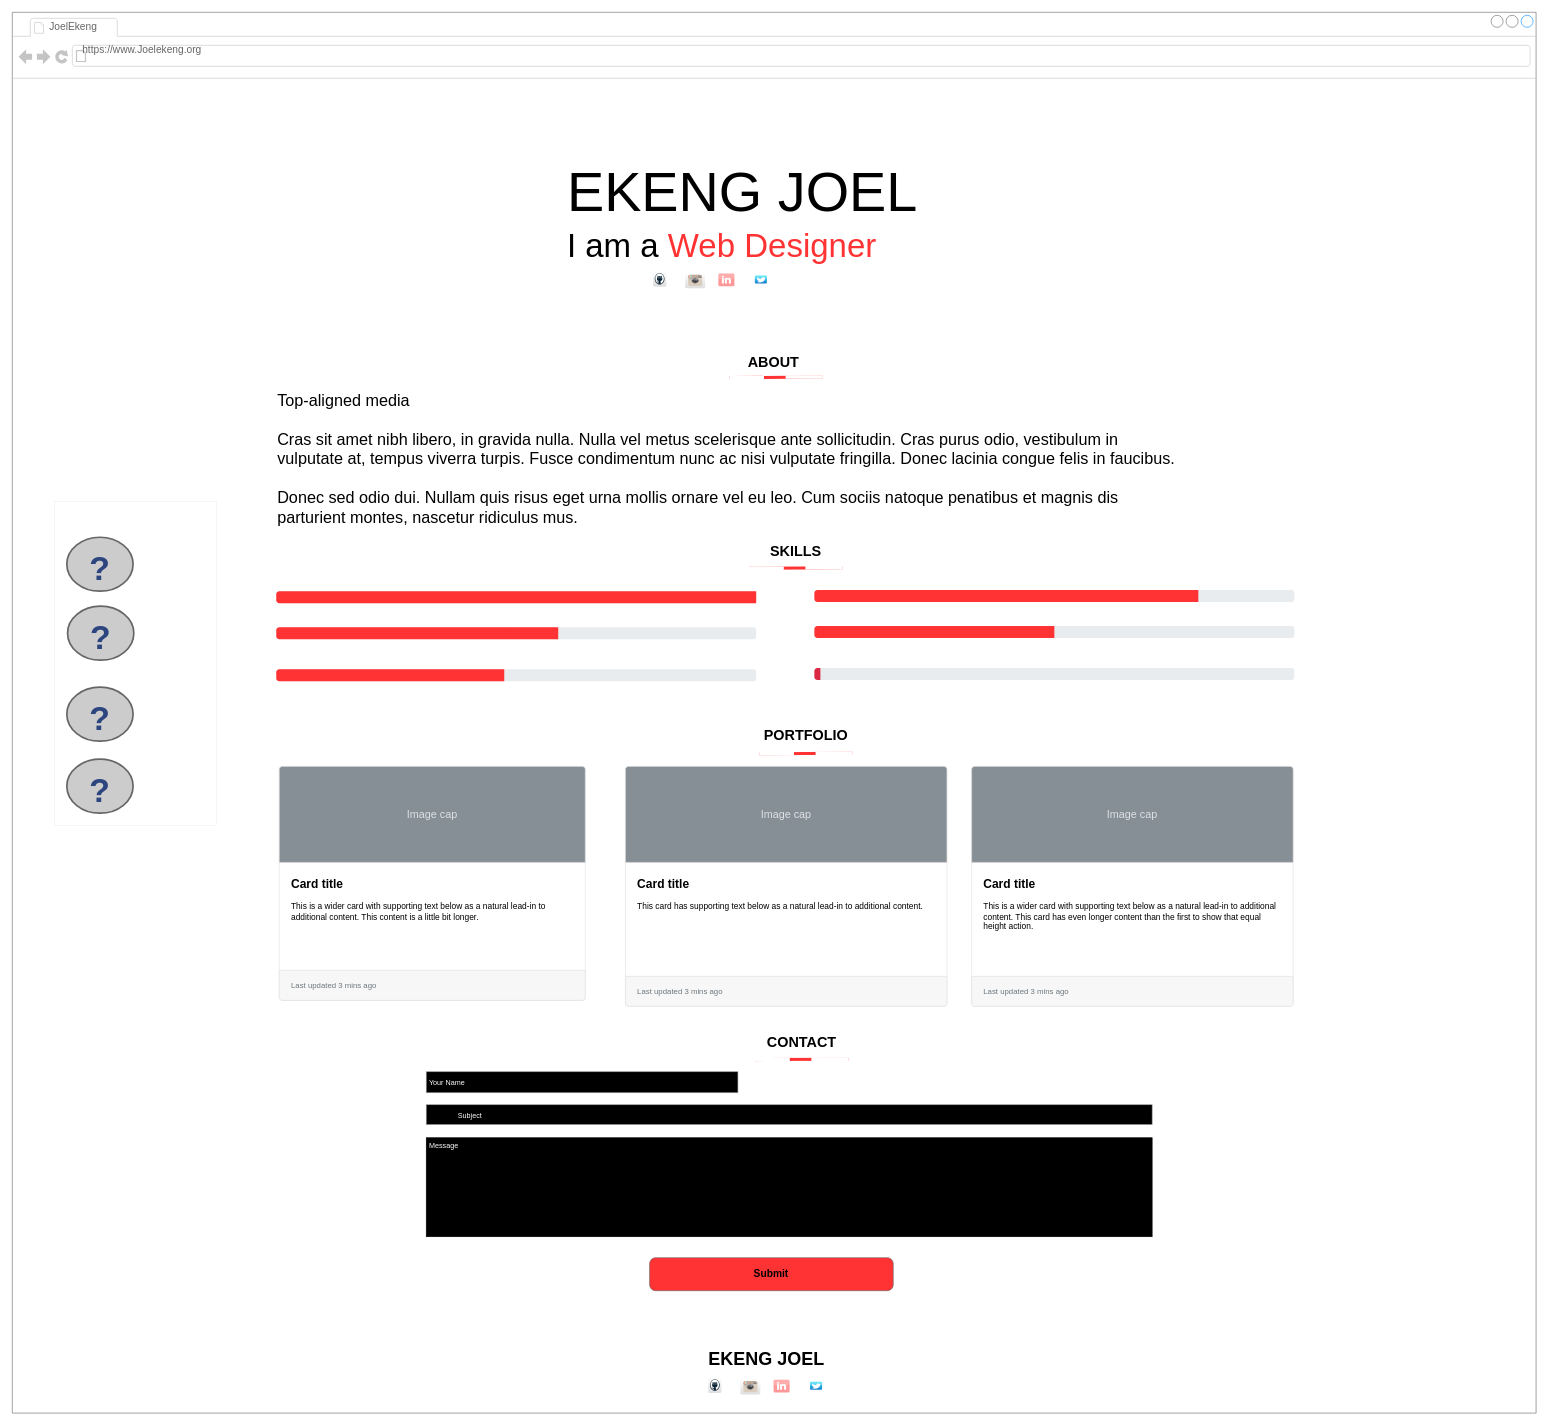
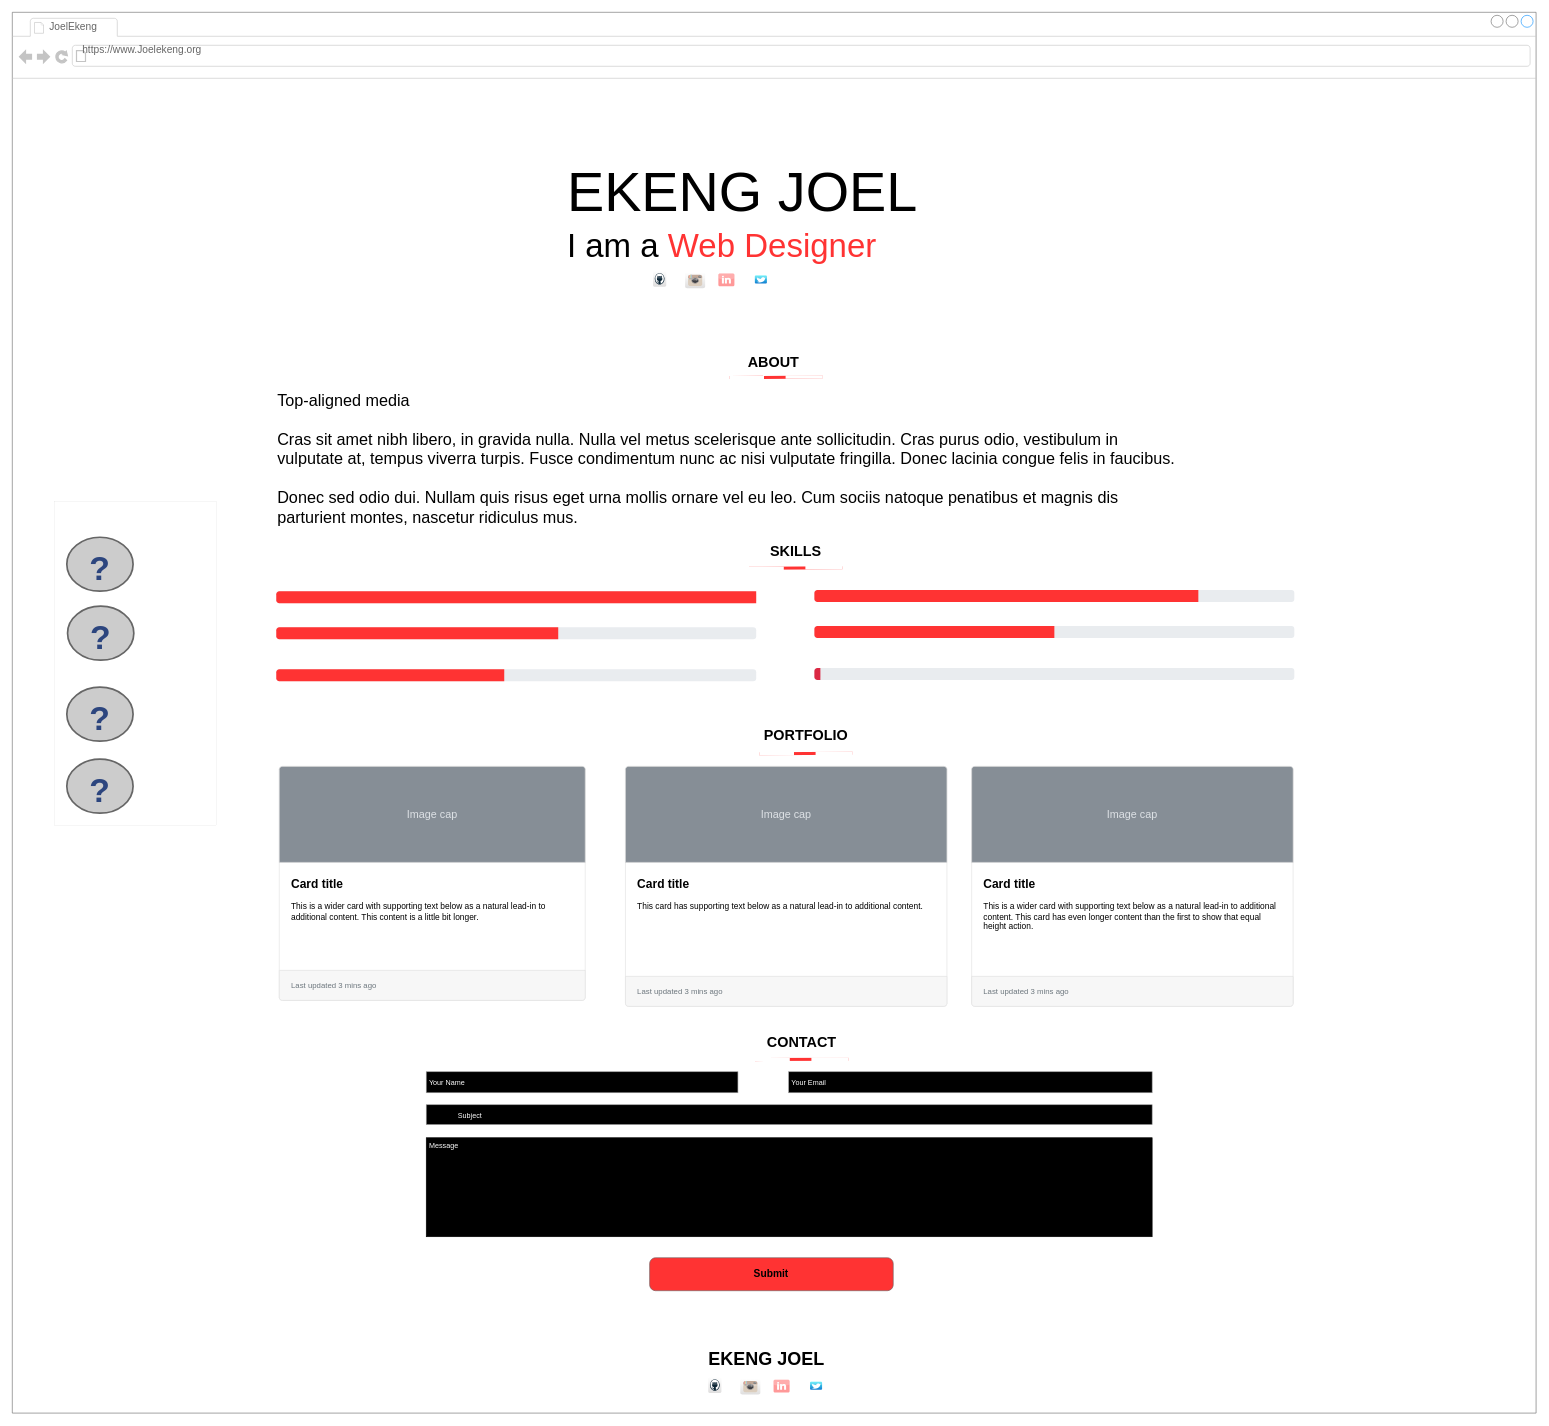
node "Your Email": added
